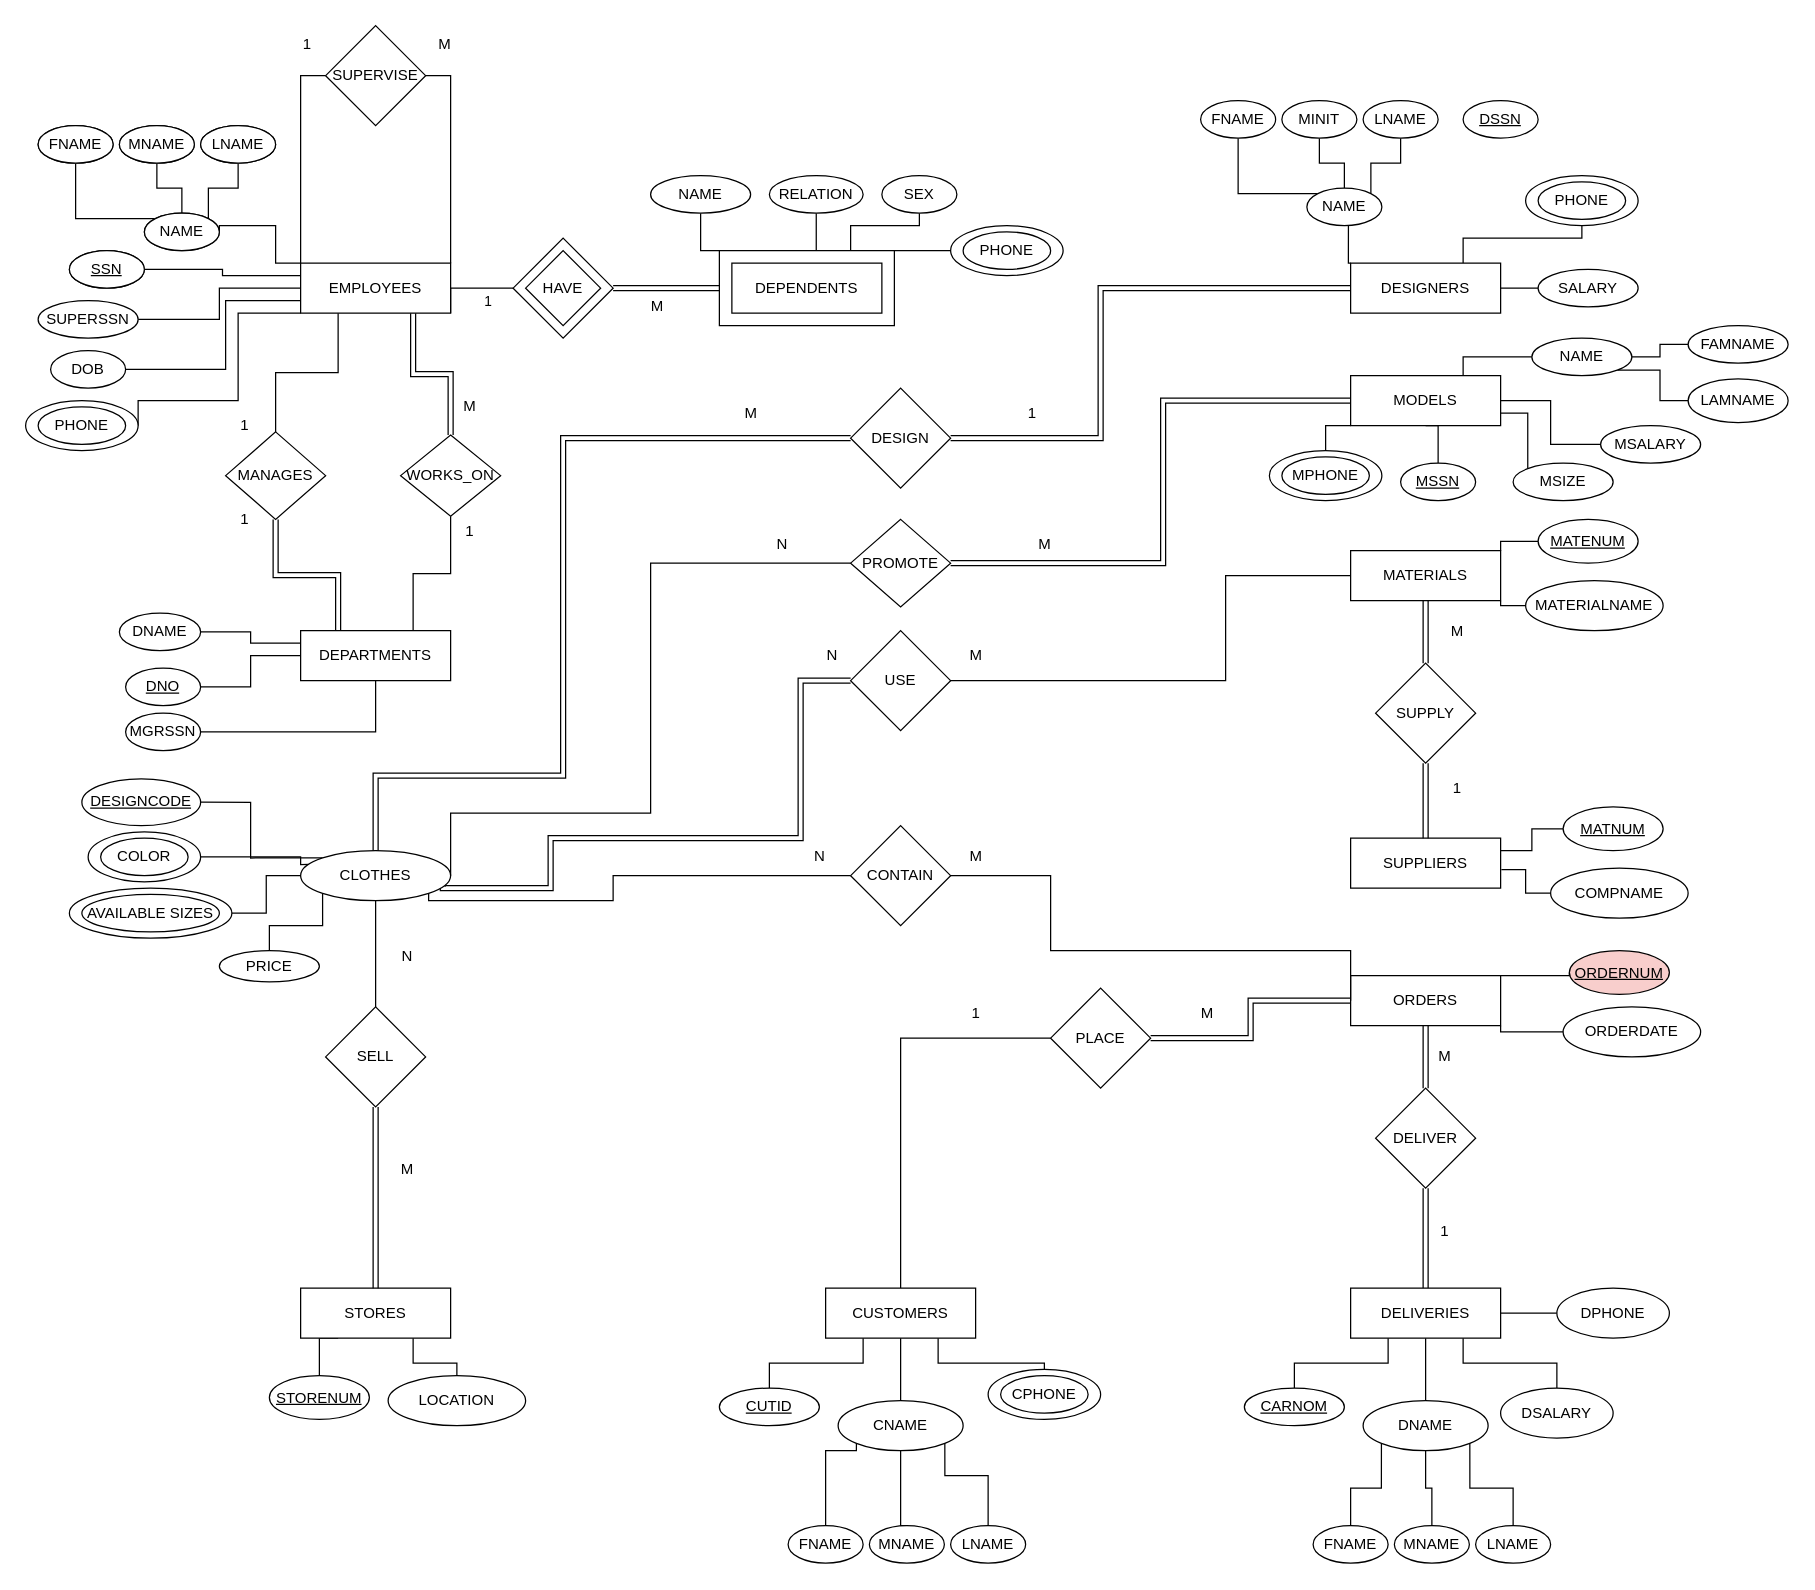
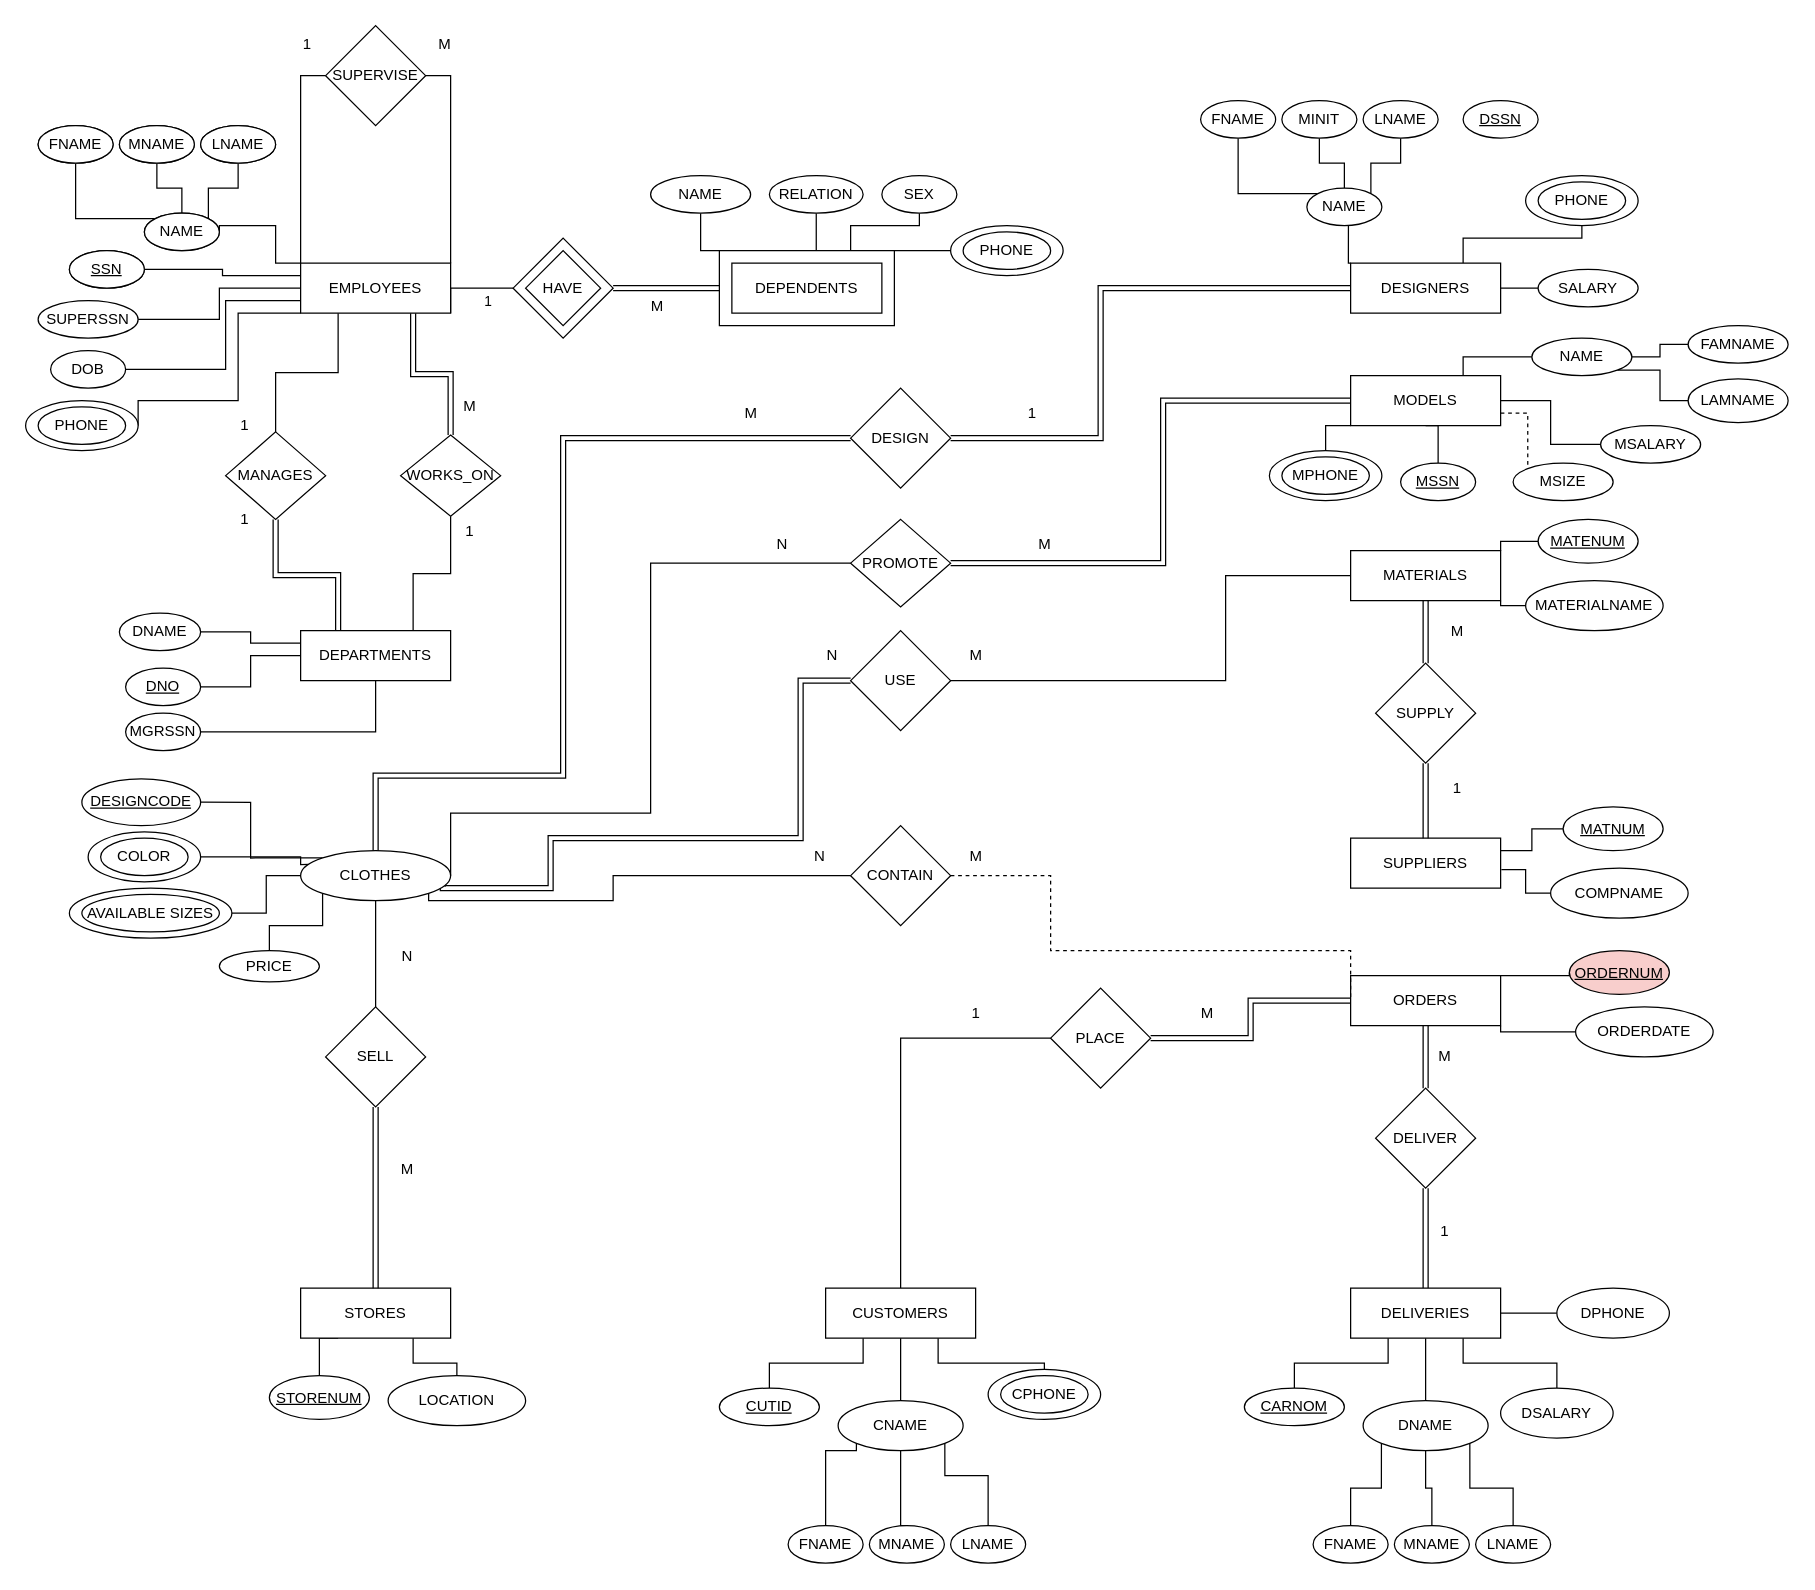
edge "MODELS" -- "MSIZE": style solid -> dashed
edge "CONTAIN" -- "ORDERS": style solid -> dashed
node "ORDERDATE": moved (1632, 1032) -> (1644, 1032)
